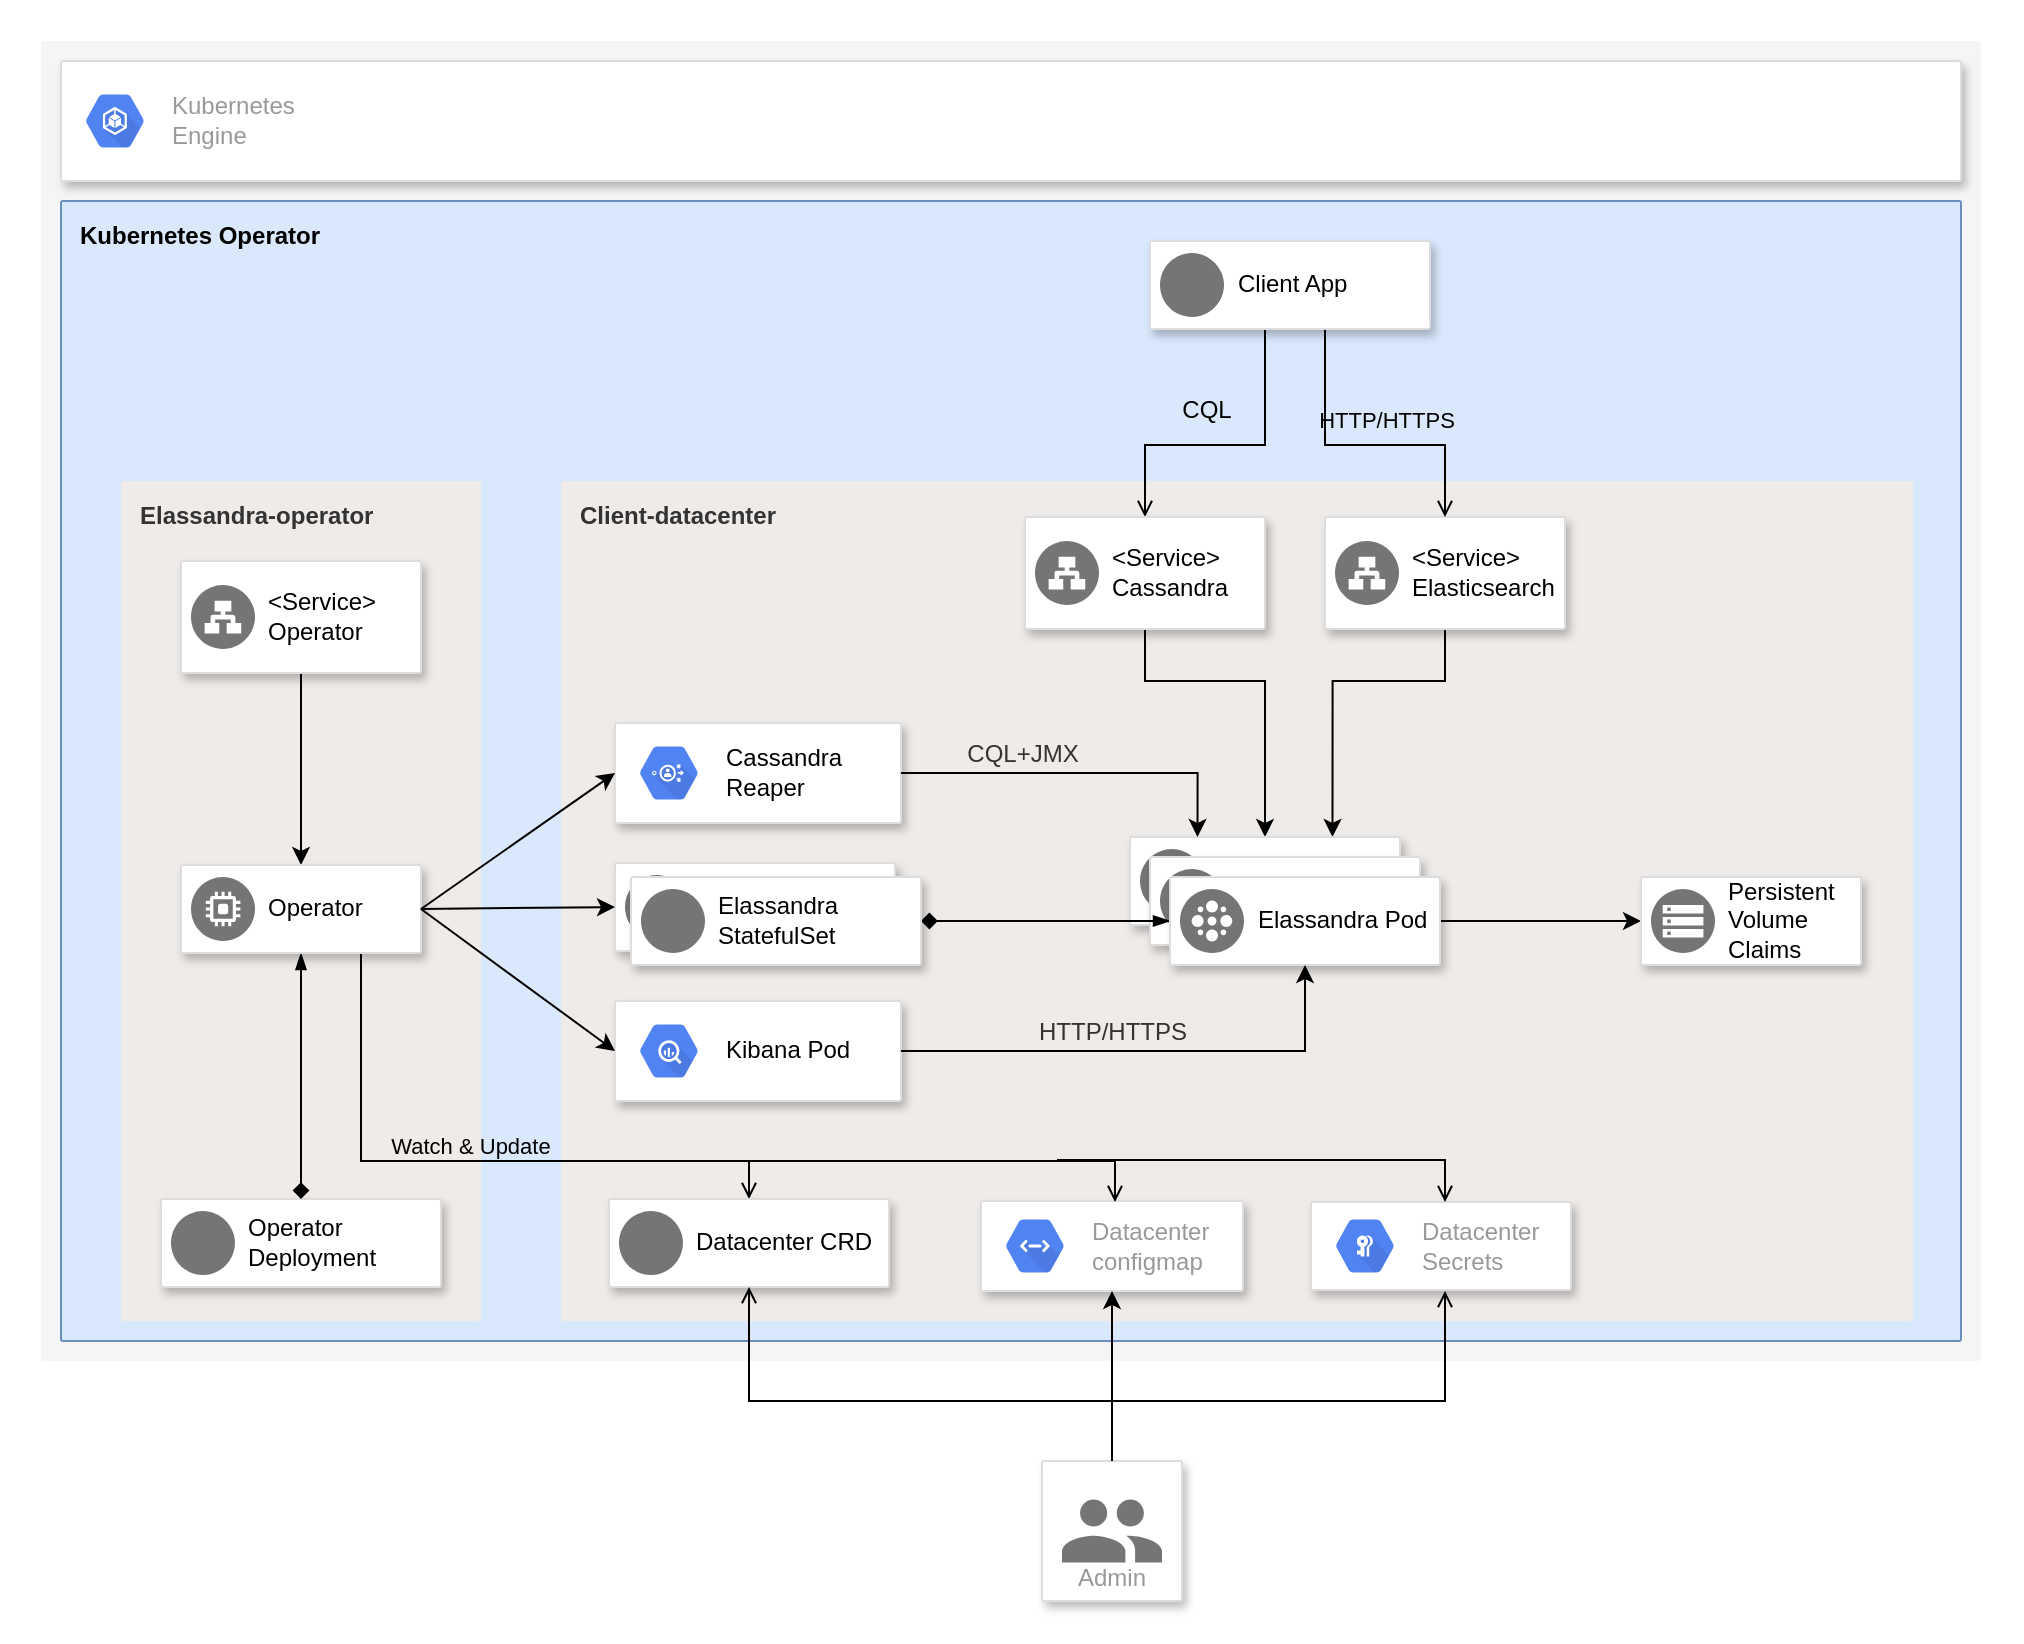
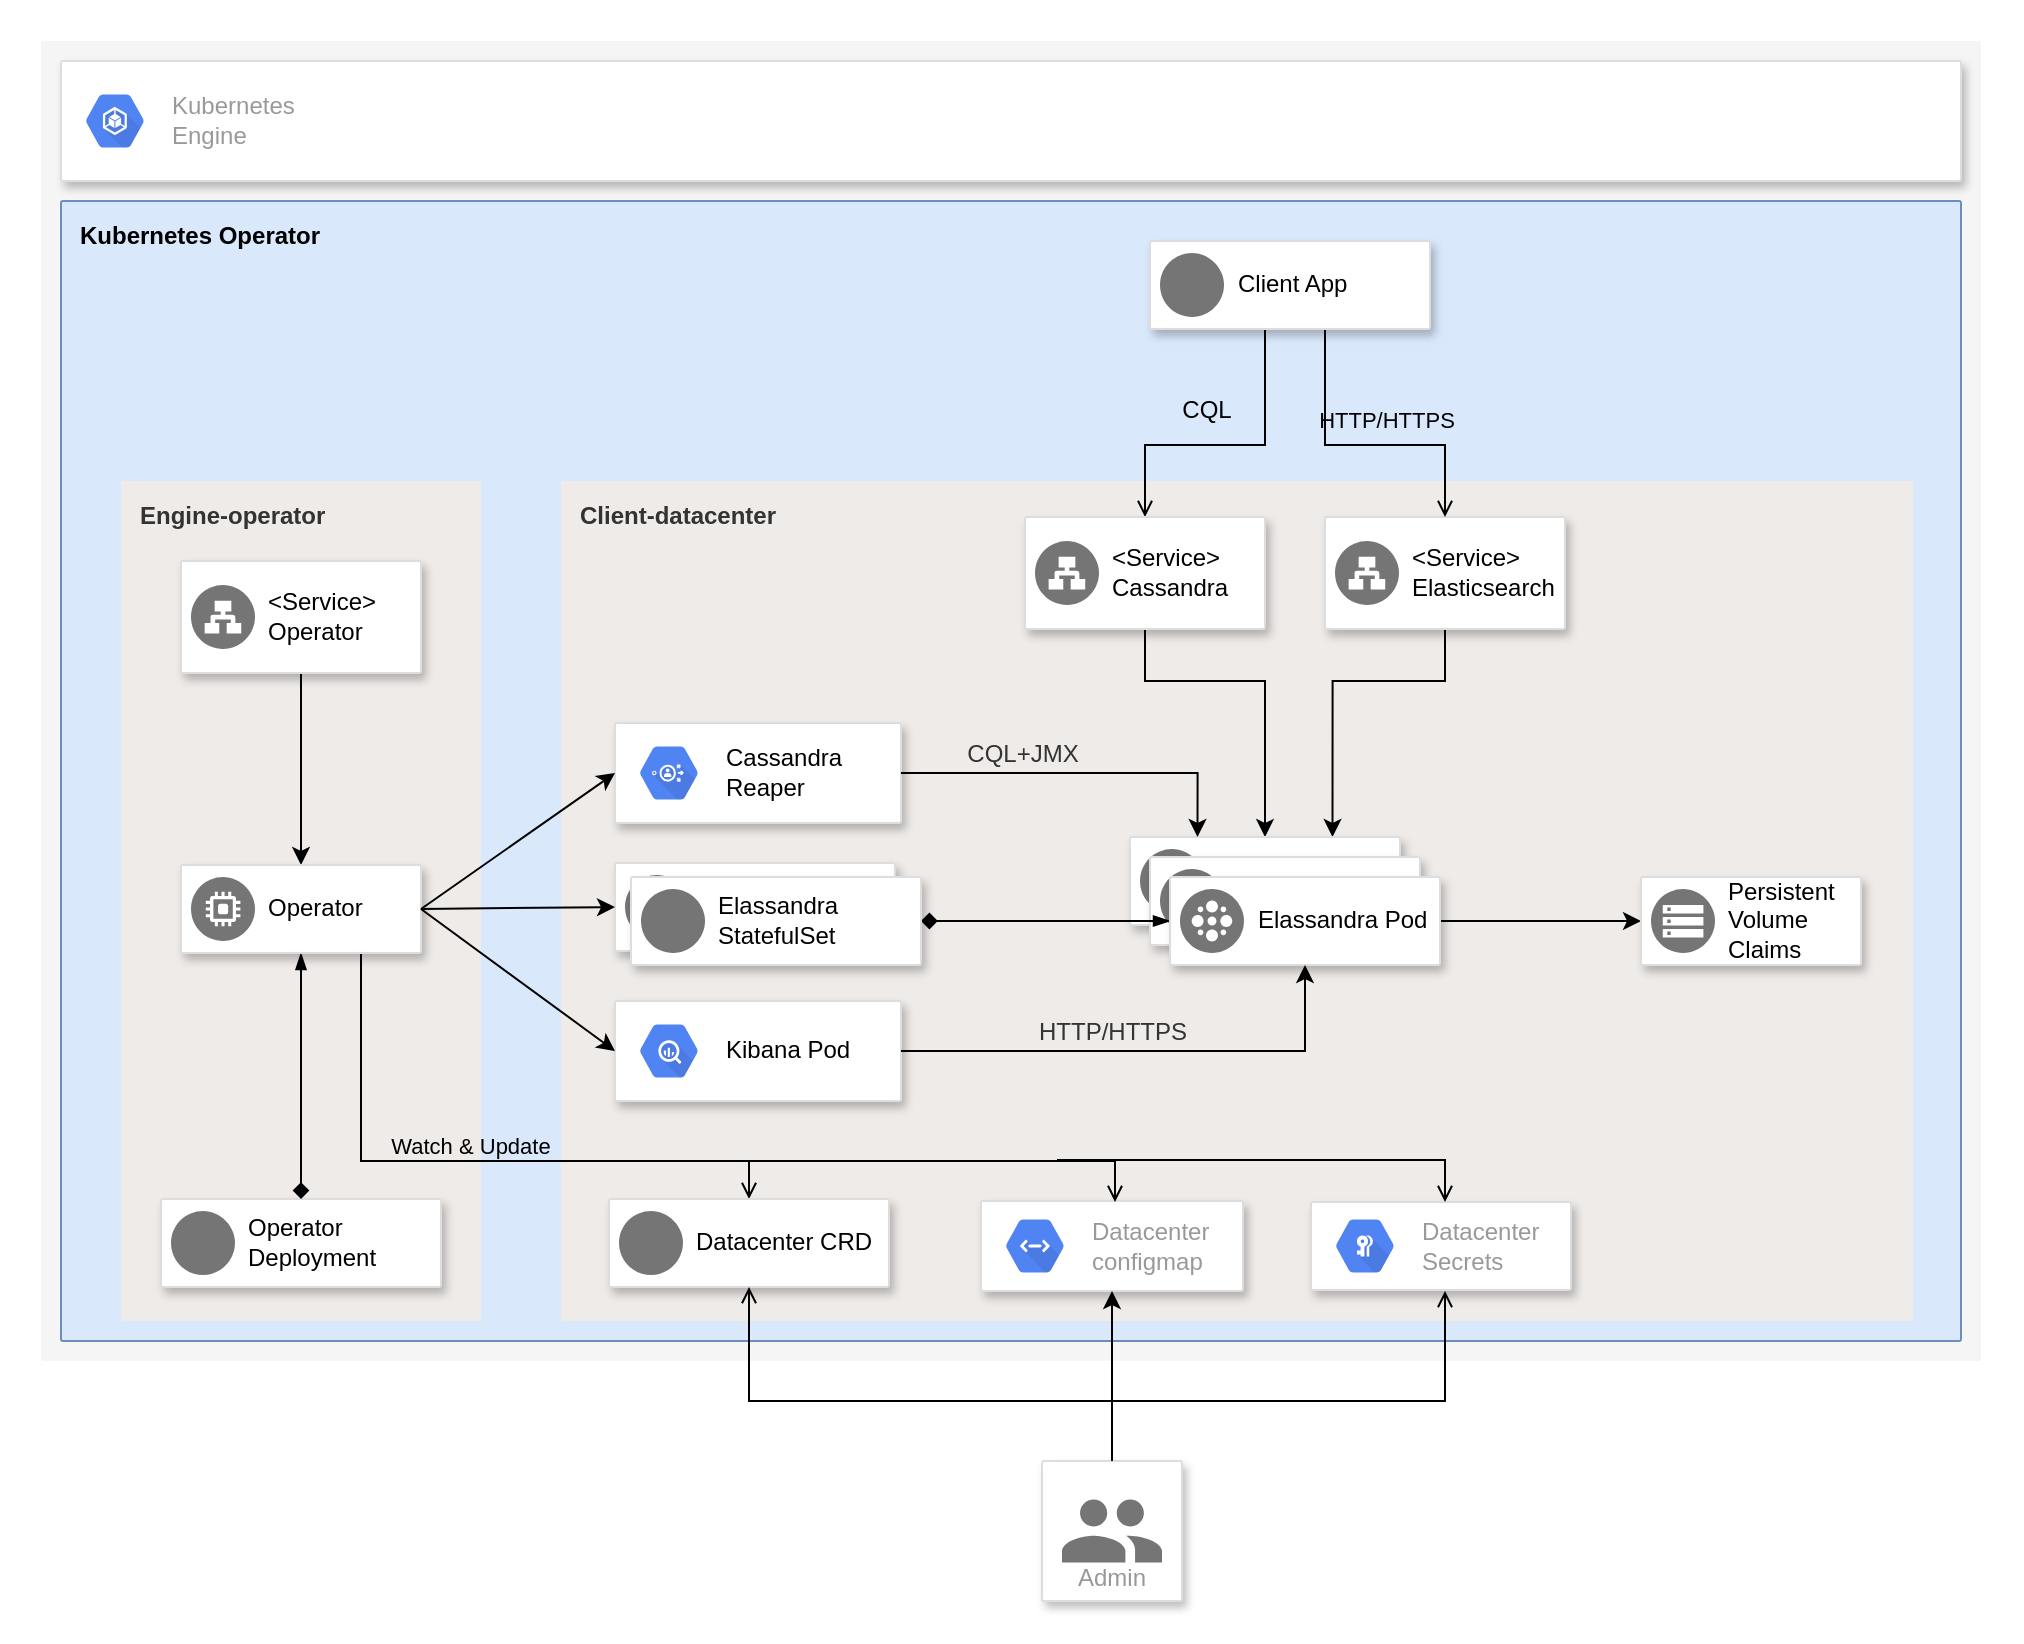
node "Elassandra-operator": label "Elassandra-operator" -> "Engine-operator"
